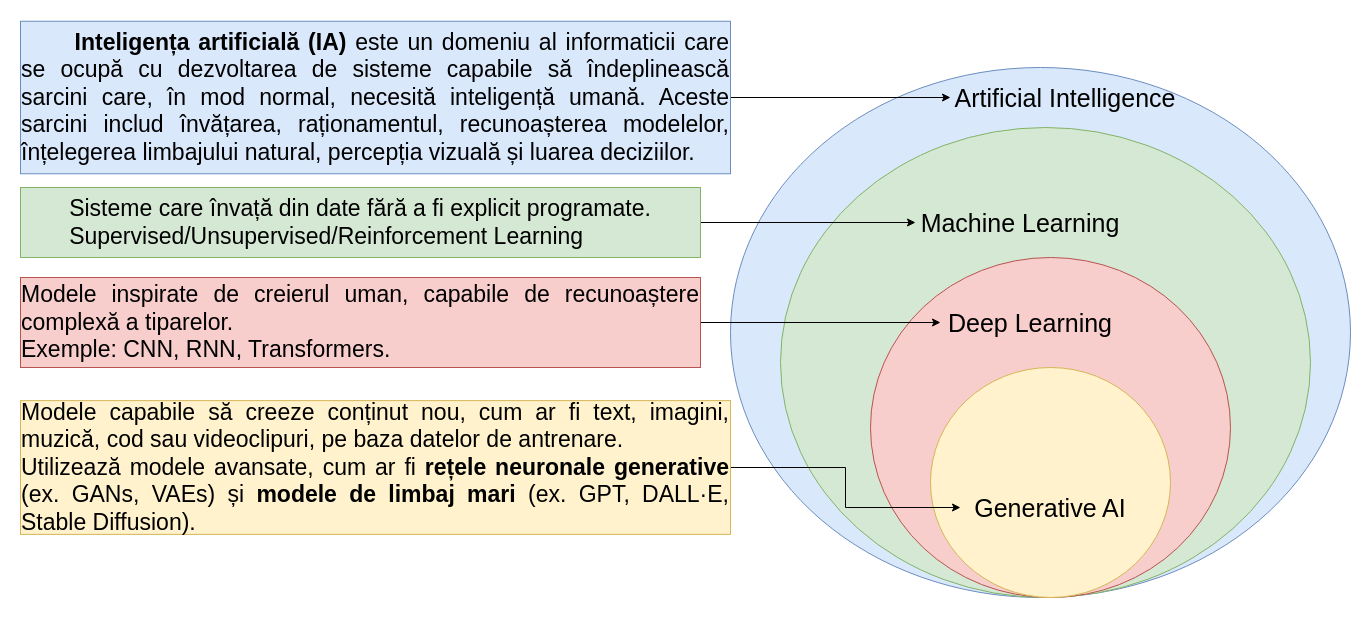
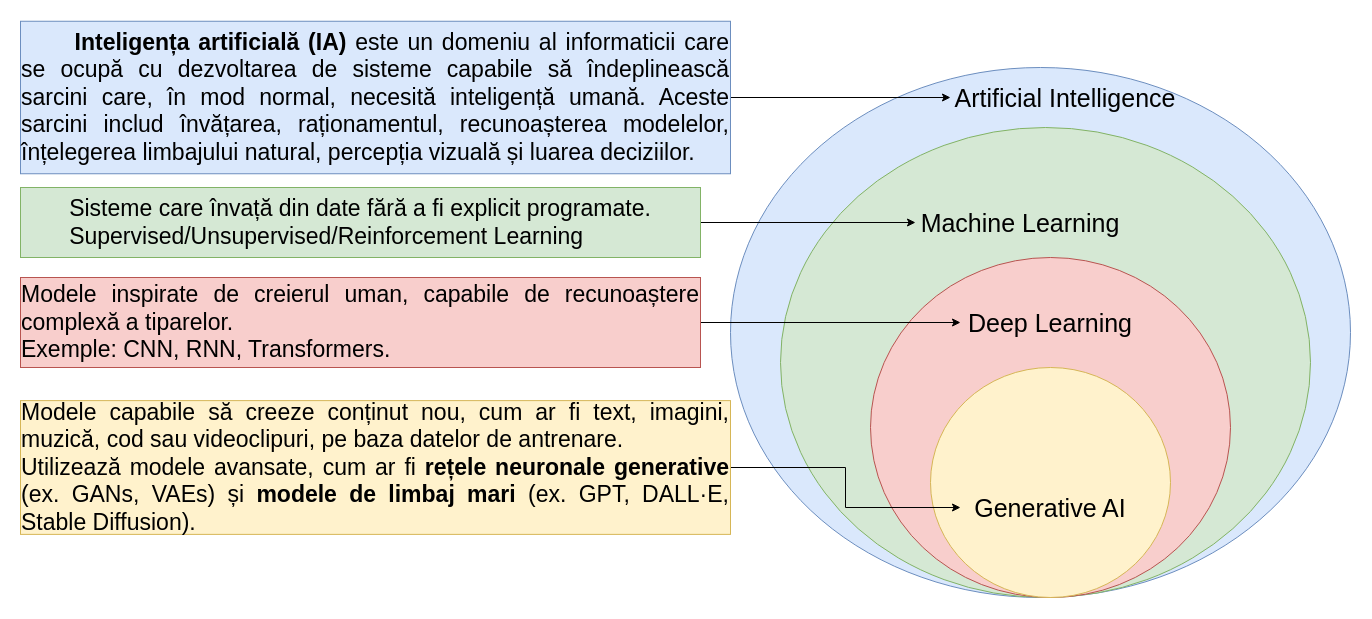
node "Deep Learning": moved (1031, 323) -> (1051, 323)
